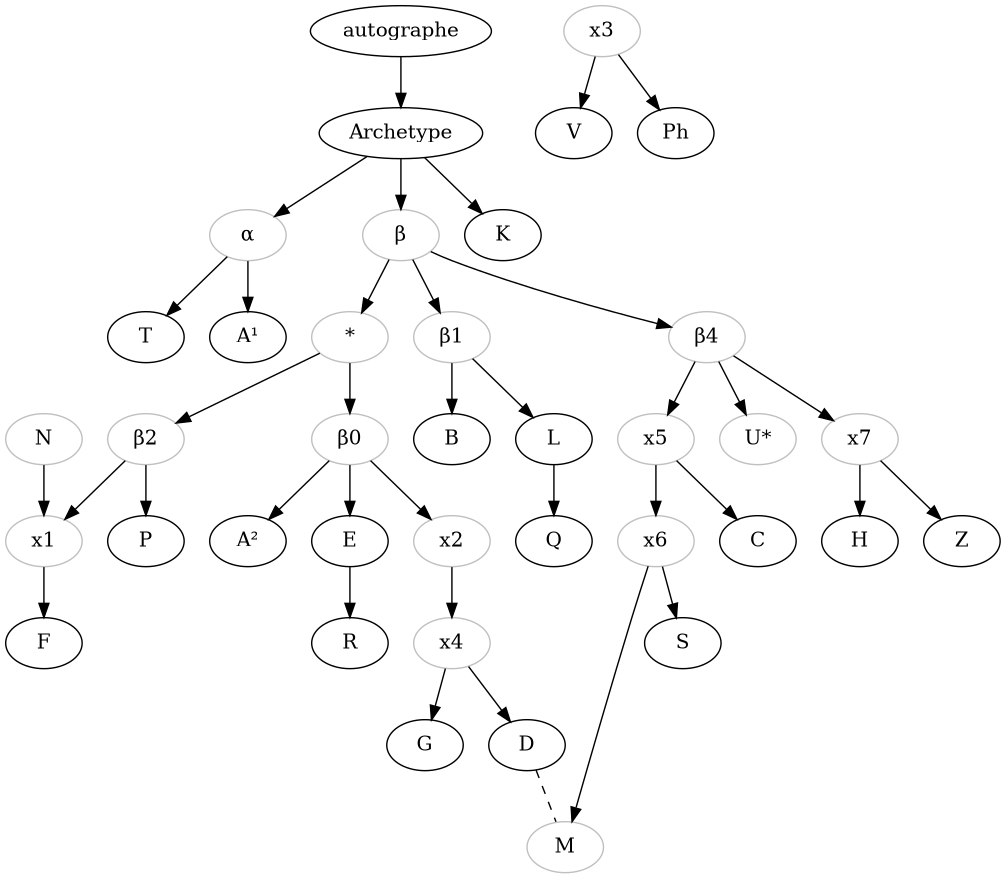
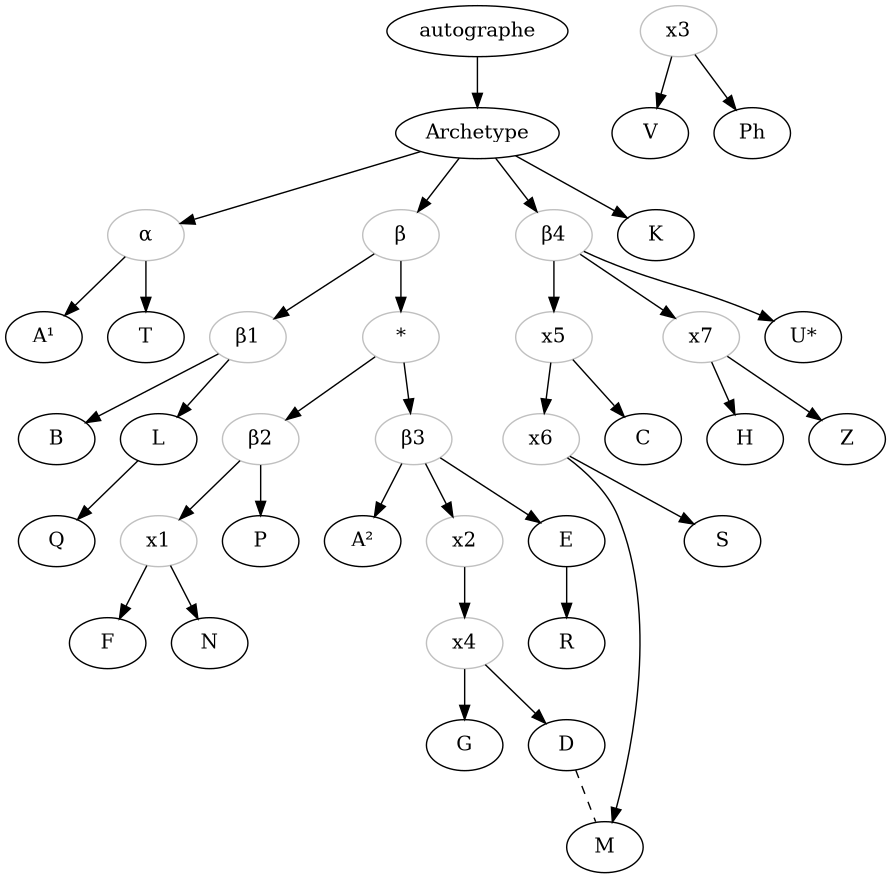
edge "β" -> "β4": now "Archetype" -> "β4"
node "N": color grey -> black
node "β0": label "β0" -> "β3"
node "U*": color grey -> black
edge "N" -> "x1": reversed
node "M": color grey -> black
